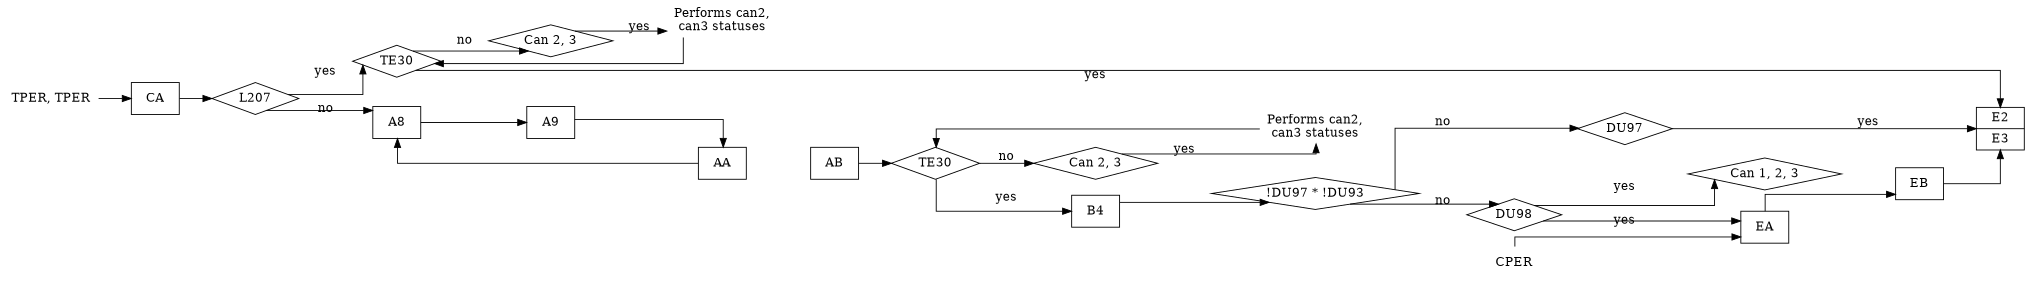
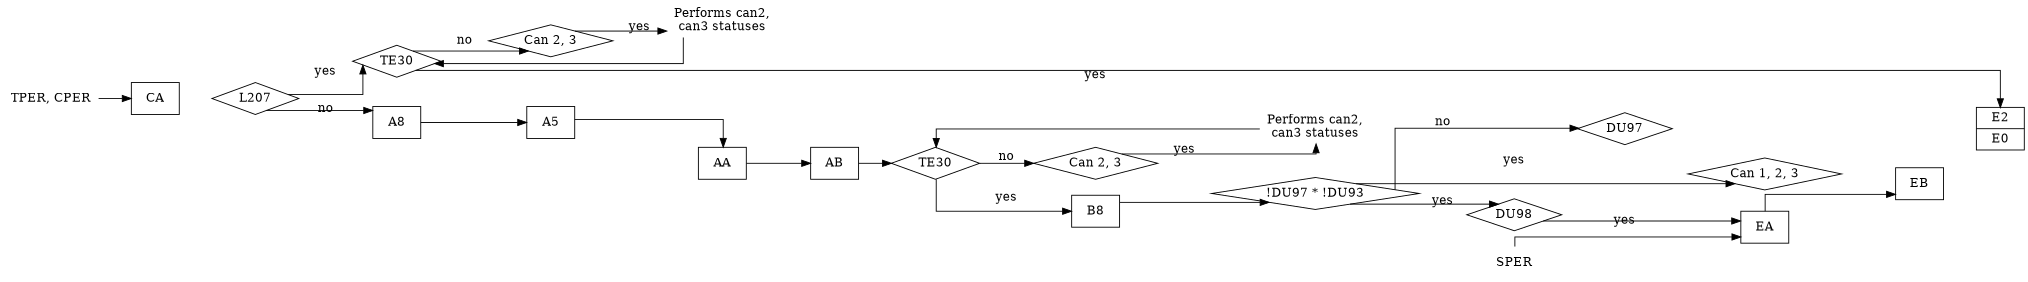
node "TPER, TPER": label "TPER, TPER" -> "TPER, CPER"
edge "CA" -> "L207": removed
node "A9": label "A9" -> "A5"
edge "DU97" -> "E2": removed, label "yes"
node "E2": text "E3" -> "E0"
edge "AA" -> "A8": now "AA" -> "AB"
edge "EB" -> "E2": removed
edge "!DU97 * !DU93" -> "DU98": label "no" -> "yes"
edge "DU98" -> "Can 1, 2, 3": now "!DU97 * !DU93" -> "Can 1, 2, 3"
node "B4": label "B4" -> "B8"
node "CPER": label "CPER" -> "SPER"
